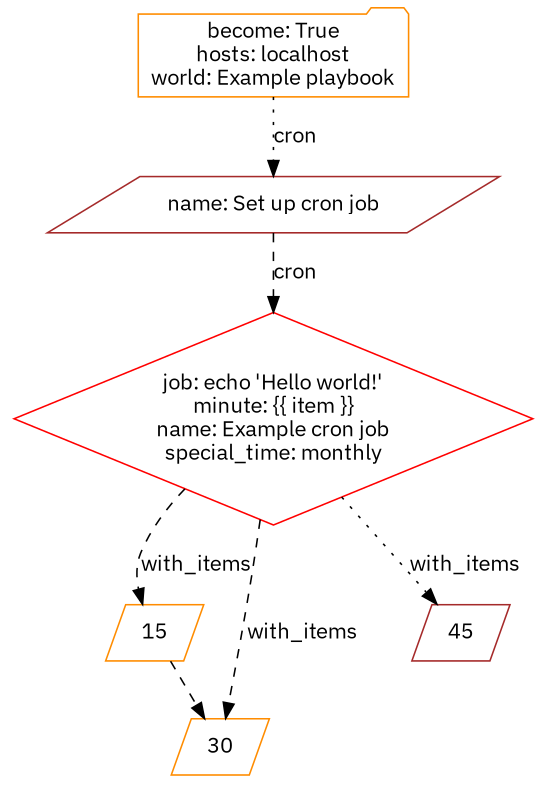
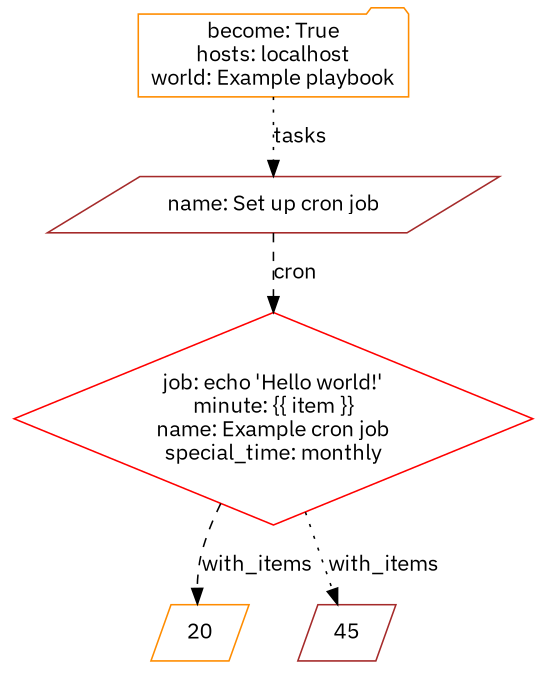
edge "become: True hosts: localhost world: Example playbook" -> "name: Set up cron job": label "cron" -> "tasks"
node "15": removed
node "30": label "30" -> "20"
